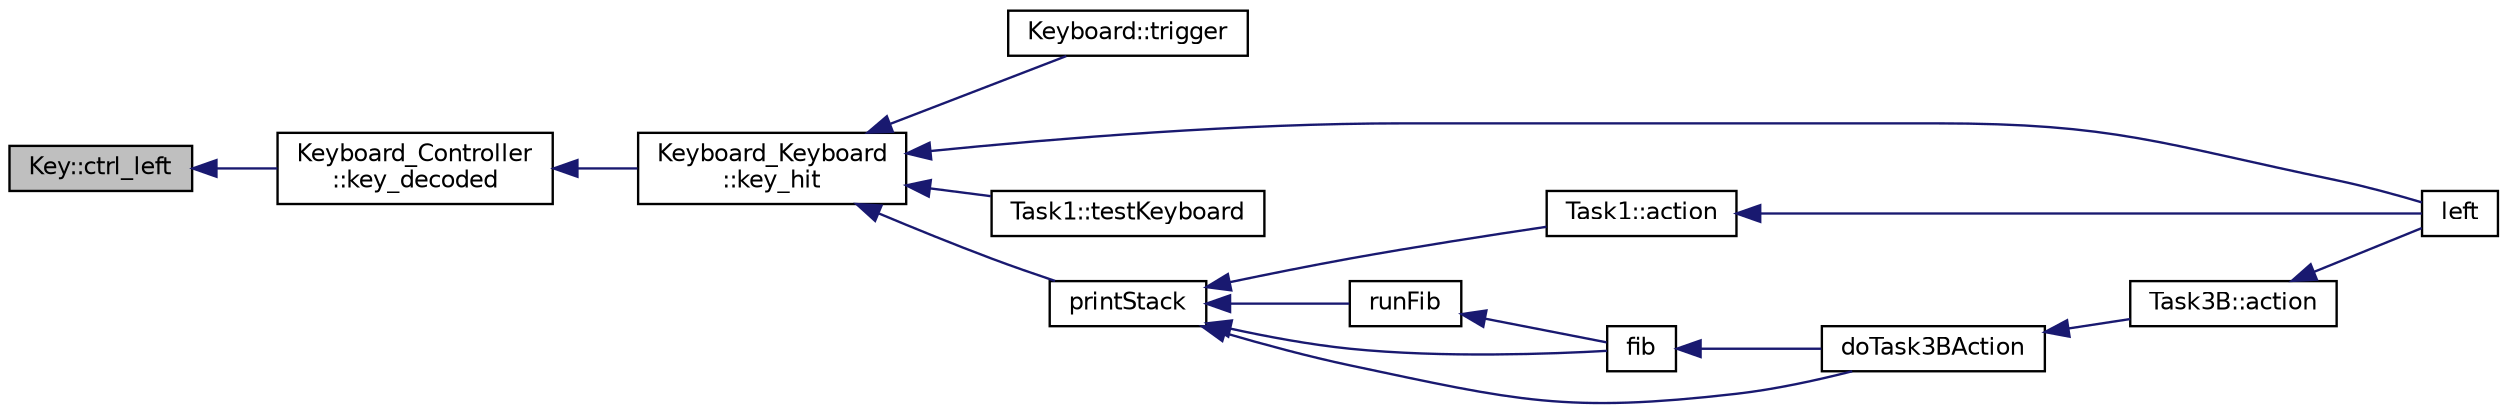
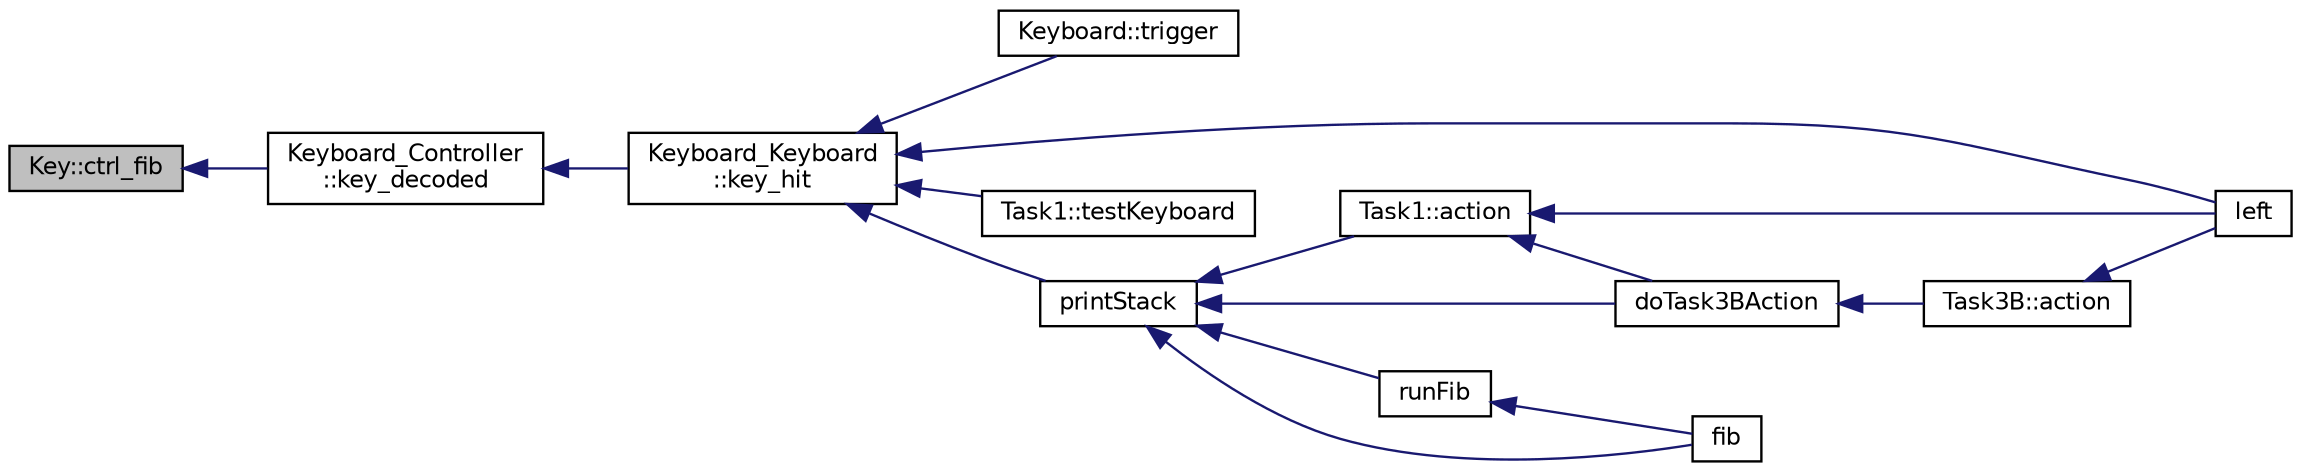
node "Key::ctrl_left": label "Key::ctrl_left" -> "Key::ctrl_fib"
edge "doTask3BAction" -> "fib": now "doTask3BAction" -> "Task1::action"
